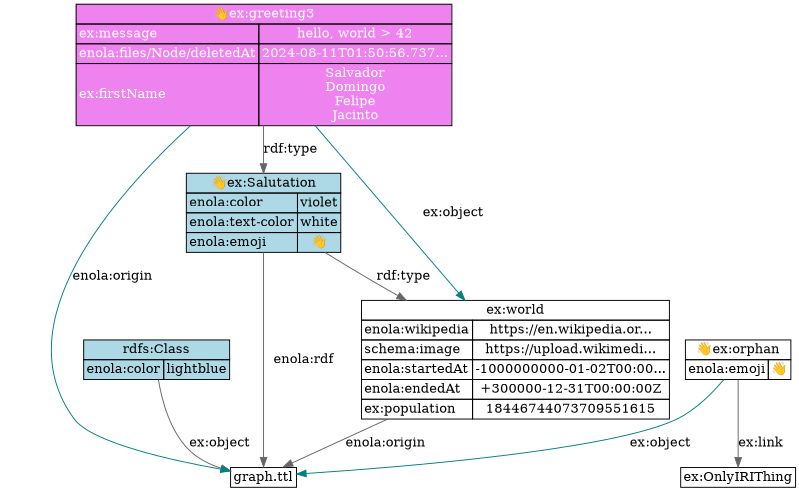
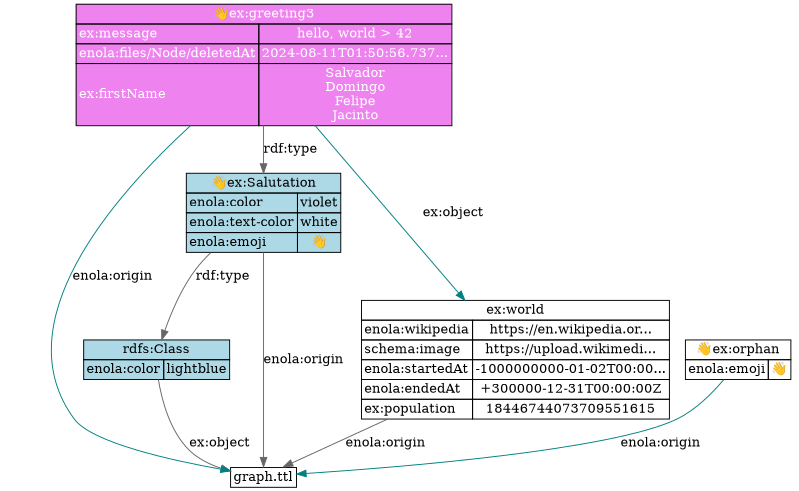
edge "👋ex:Salutation" -> "ex:world": now "👋ex:Salutation" -> "rdfs:Class"
edge "👋ex:Salutation" -> "graph.ttl": label "enola:rdf" -> "enola:origin"
edge "👋ex:orphan" -> "graph.ttl": label "ex:object" -> "enola:origin"
node "ex:OnlyIRIThing": removed
